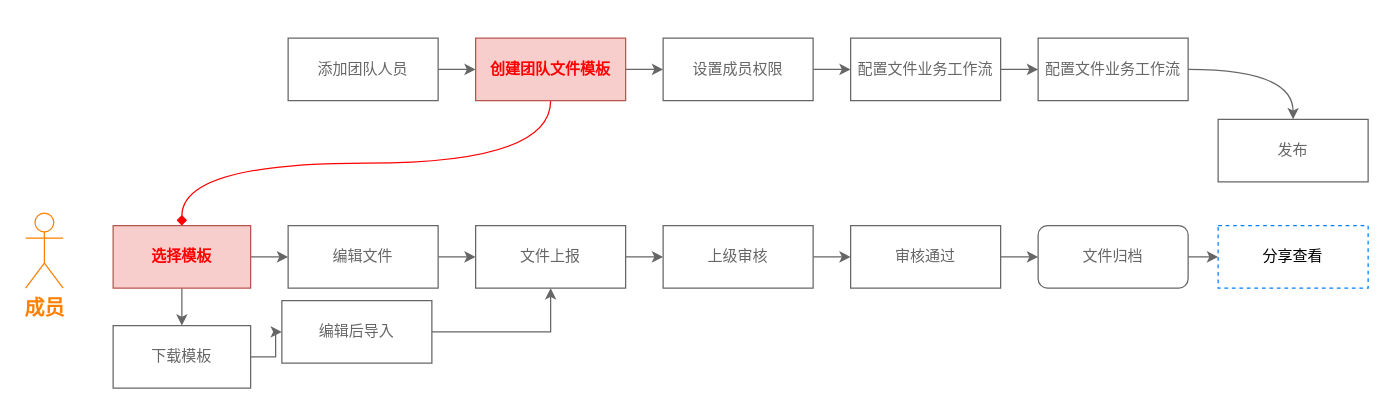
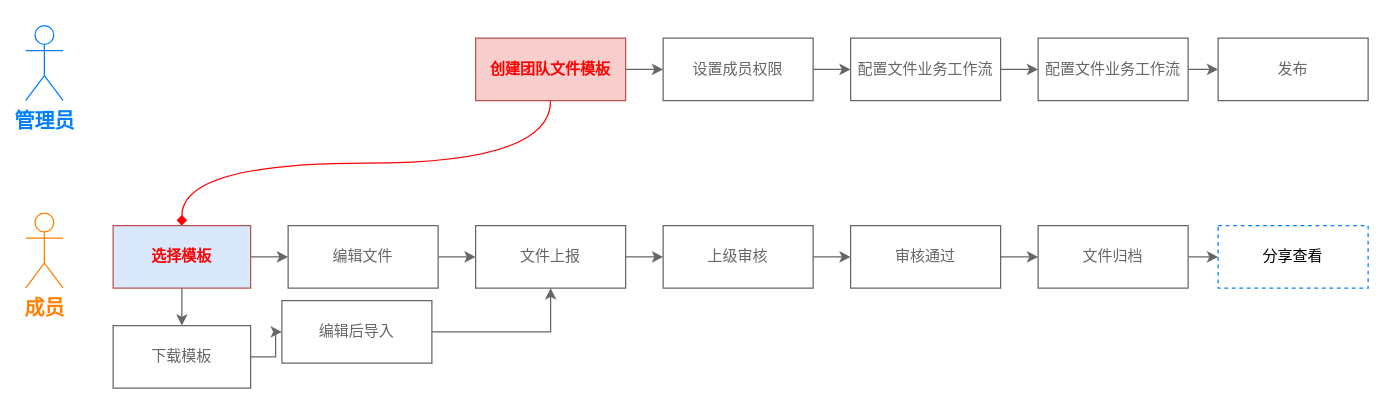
node "管理员": added
node "添加团队人员": removed
edge "添加团队人员" -> "创建团队文件模板": removed
node "发布": moved (1293, 151) -> (1293, 69)
node "选择模板": fillcolor #f8cecc -> #dae8fc
node "文件归档": shape rounded rectangle -> rectangle
